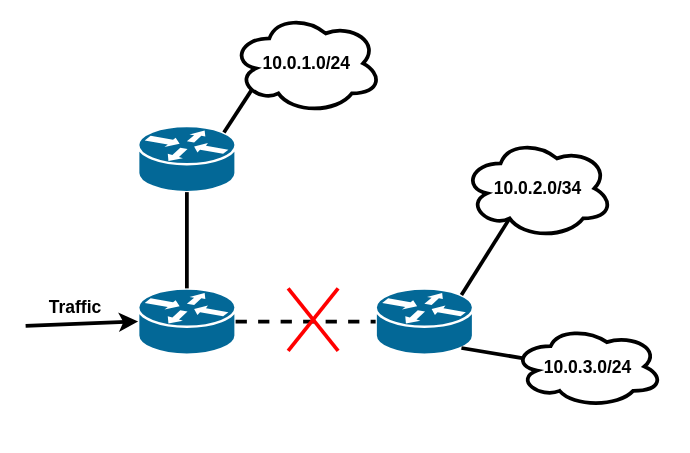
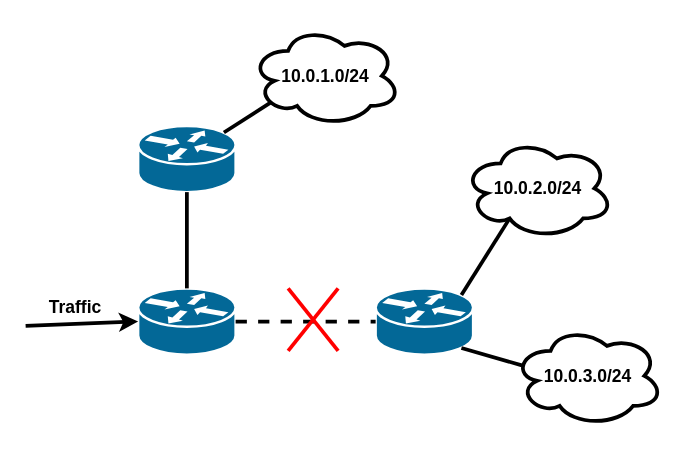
node "10.0.1.0/24": moved (307, 63) -> (326, 76)
node "10.0.2.0/34": label "10.0.2.0/34" -> "10.0.2.0/24"
node "10.0.3.0/24": size 150x81 -> 150x100
